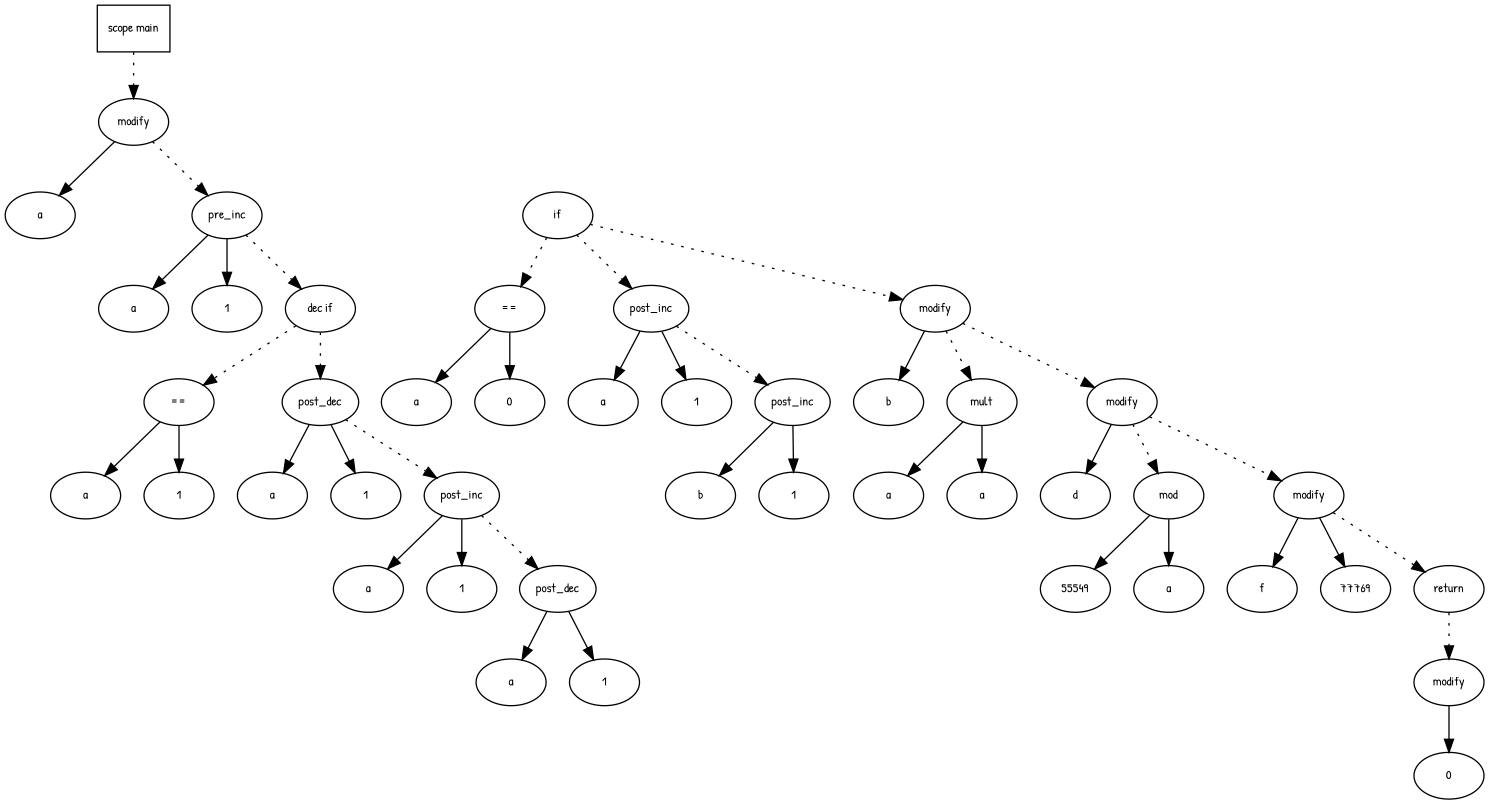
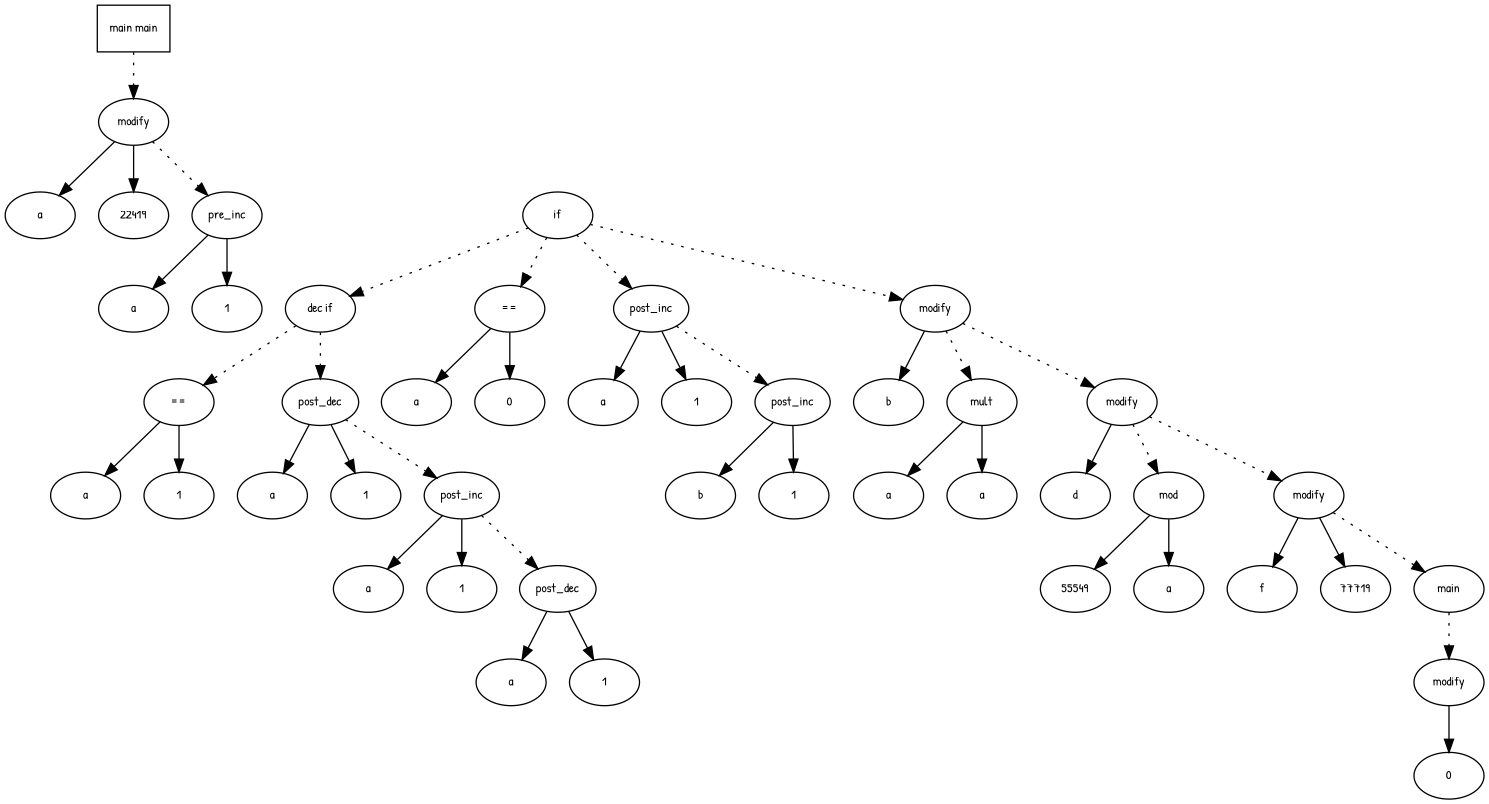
node "scope main": label "scope main" -> "main main"
node "22419": added
edge "pre_inc" -> "dec if": now "if" -> "dec if"
node "77769": label "77769" -> "77719"
node "return": label "return" -> "main"
